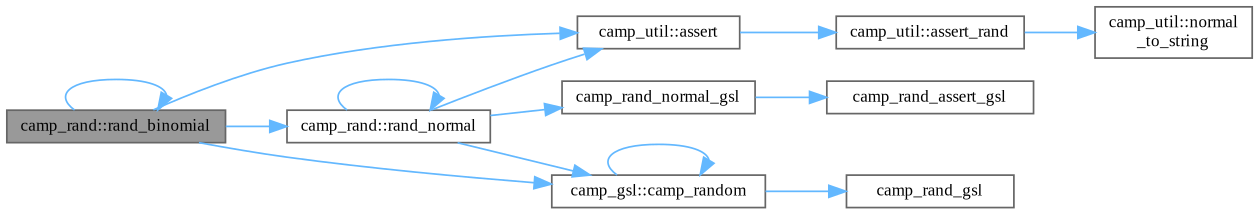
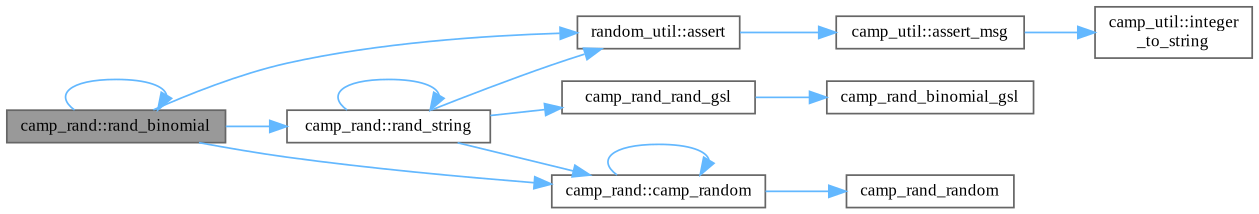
node "camp_util::assert": label "camp_util::assert" -> "random_util::assert"
node "camp_util::assert_rand": label "camp_util::assert_rand" -> "camp_util::assert_msg"
node "camp_util::normal _to_string": label "camp_util::normal _to_string" -> "camp_util::integer _to_string"
node "camp_rand_normal_gsl": label "camp_rand_normal_gsl" -> "camp_rand_rand_gsl"
node "camp_rand_assert_gsl": label "camp_rand_assert_gsl" -> "camp_rand_binomial_gsl"
node "camp_rand::rand_normal": label "camp_rand::rand_normal" -> "camp_rand::rand_string"
node "camp_gsl::camp_random": label "camp_gsl::camp_random" -> "camp_rand::camp_random"
node "camp_rand_gsl": label "camp_rand_gsl" -> "camp_rand_random"
